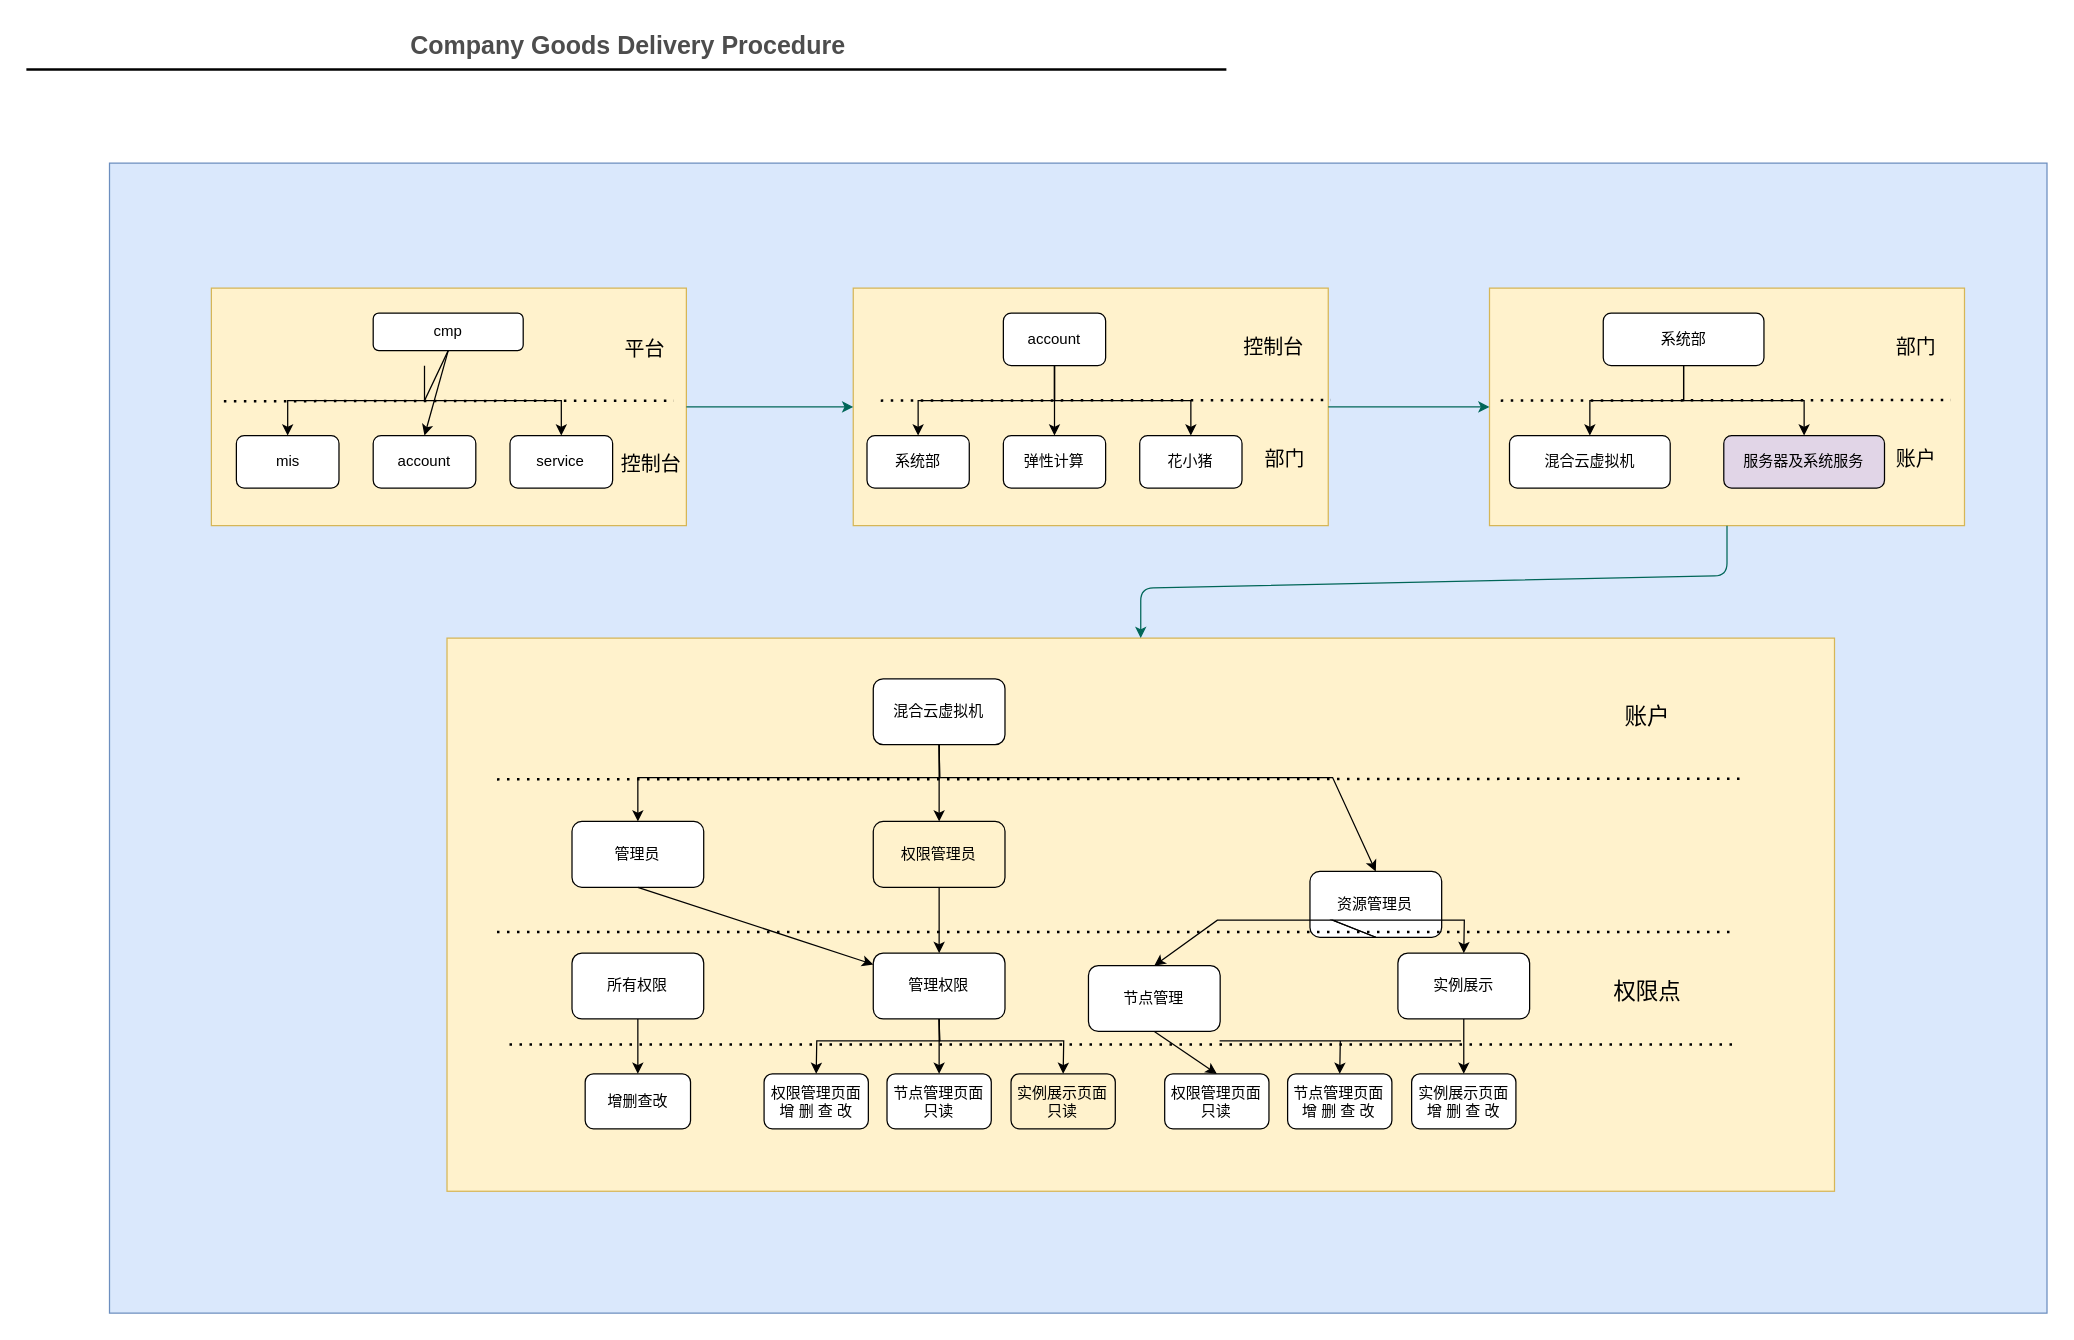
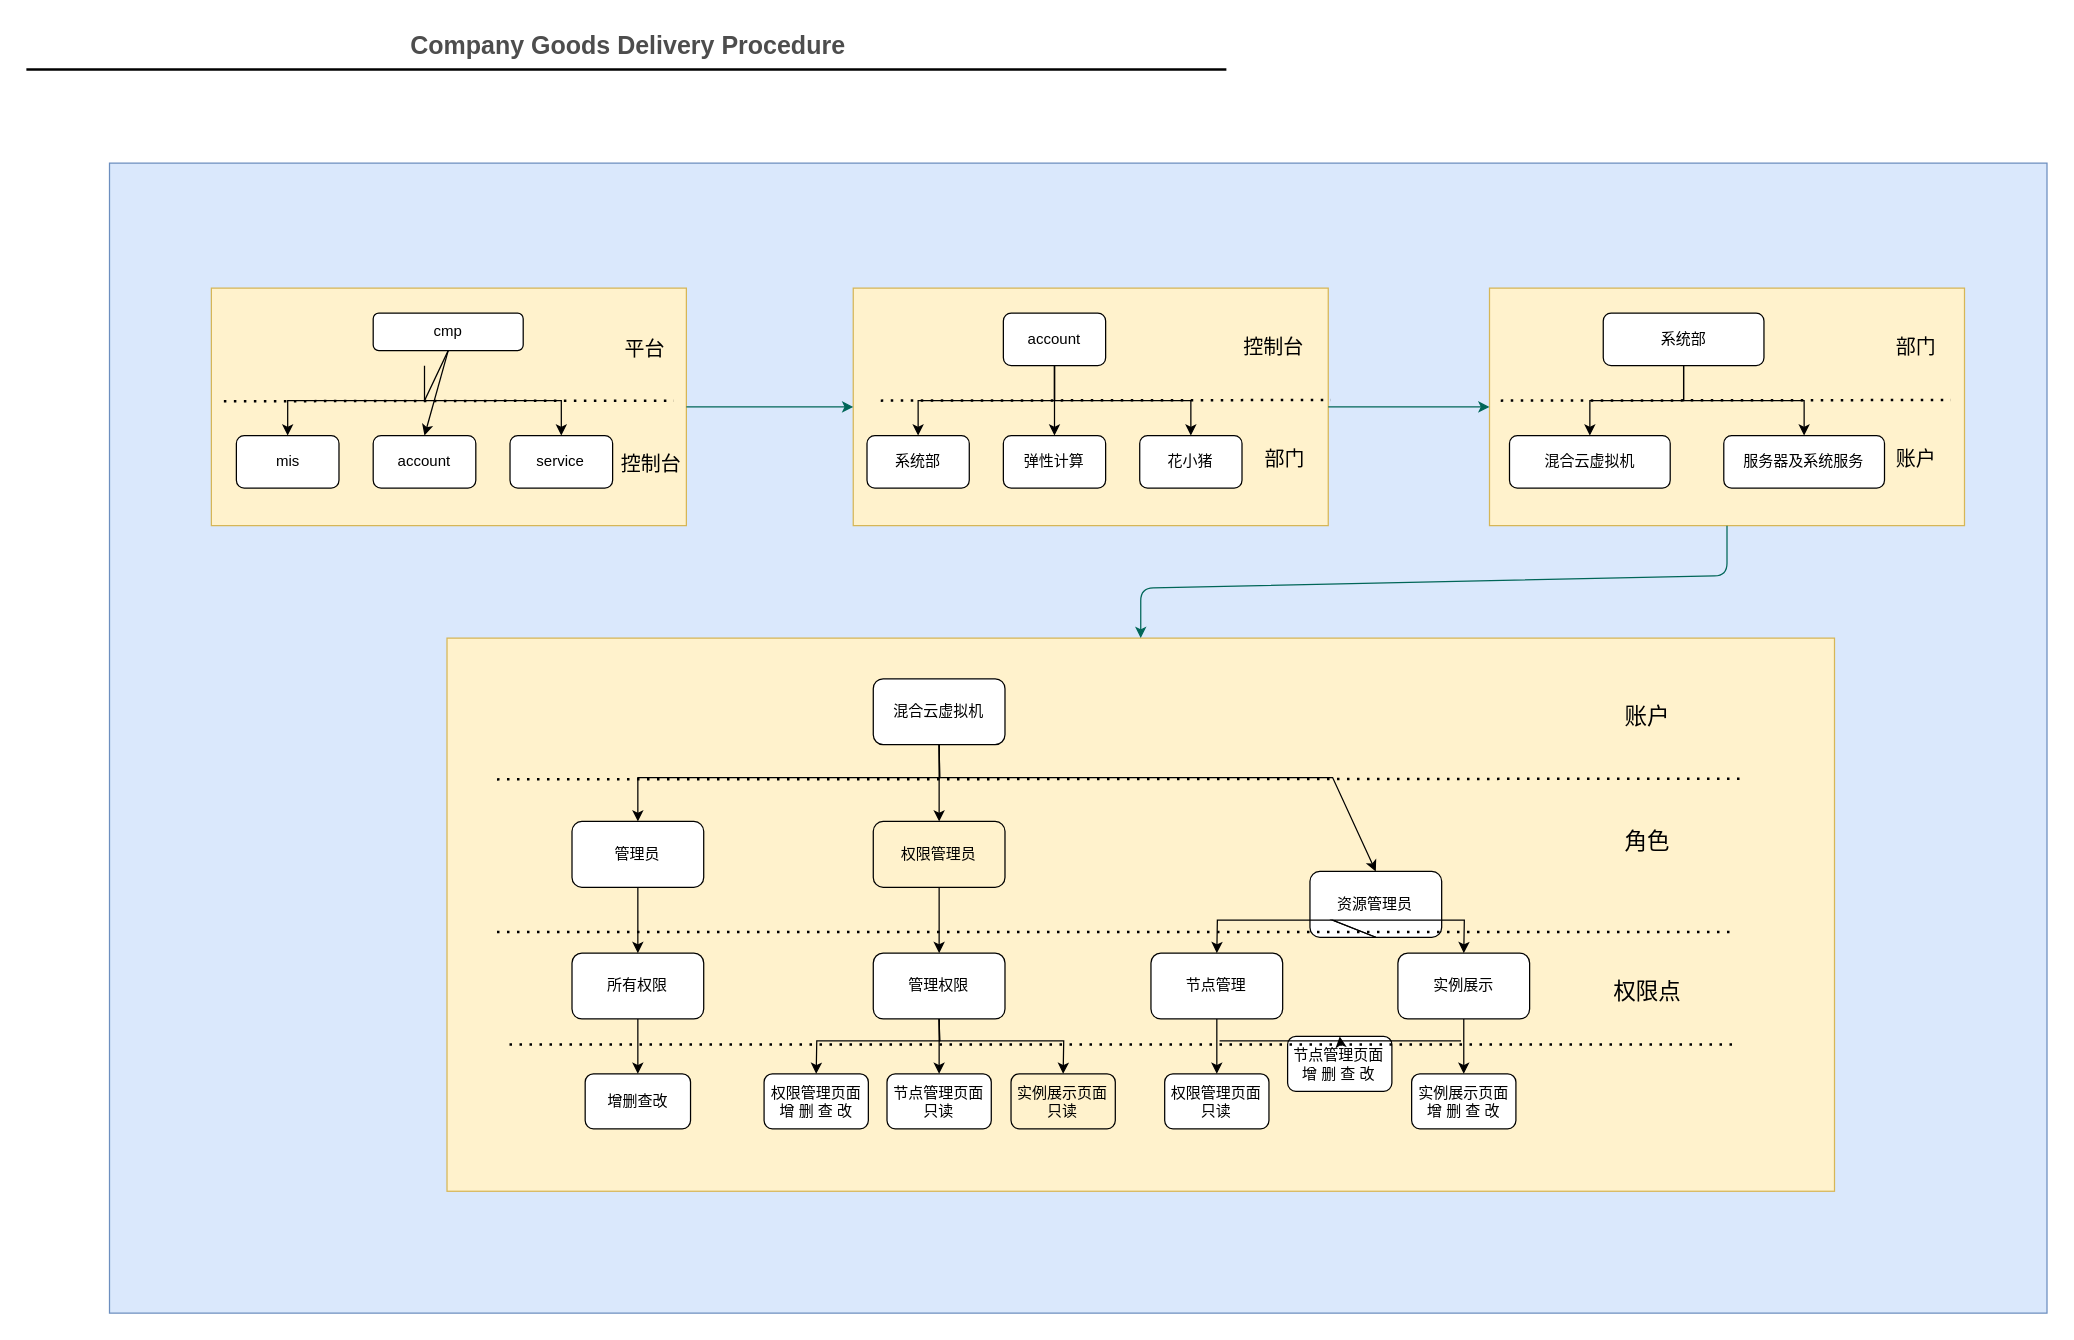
node "服务器及系统服务": fillcolor #e1d5e7 -> #ffffff
node "角色": added
edge "管理员" -> "管理权限": now "管理员" -> "所有权限"
node "节点管理": moved (1154, 999) -> (1217, 986)
node "节点管理页面 增 删 查 改": moved (1340, 1101) -> (1340, 1064)
